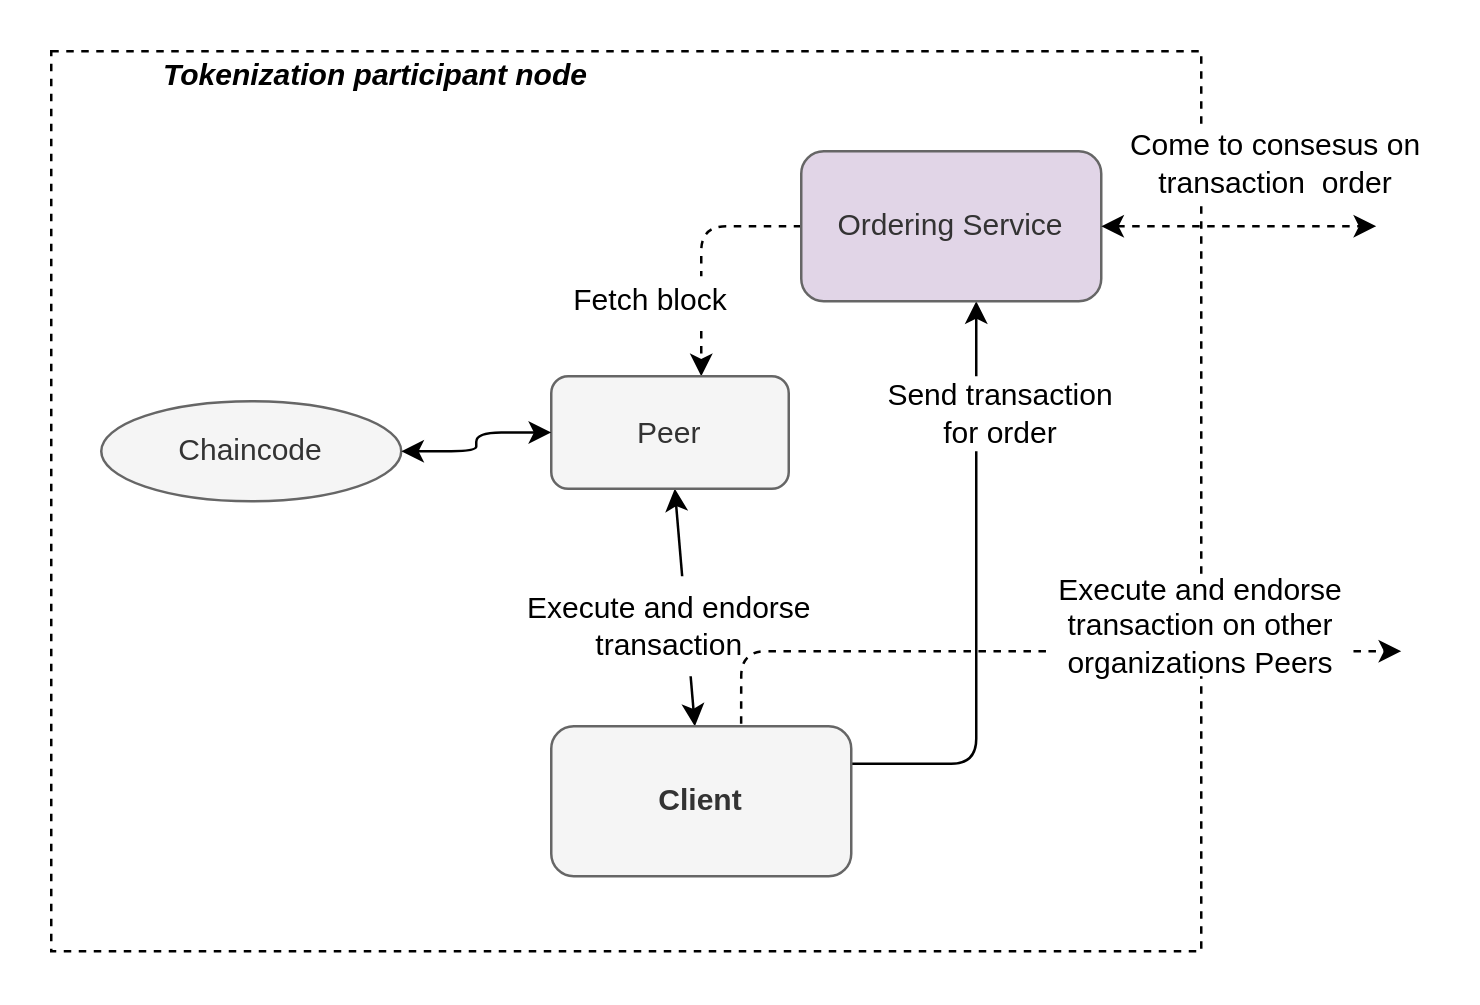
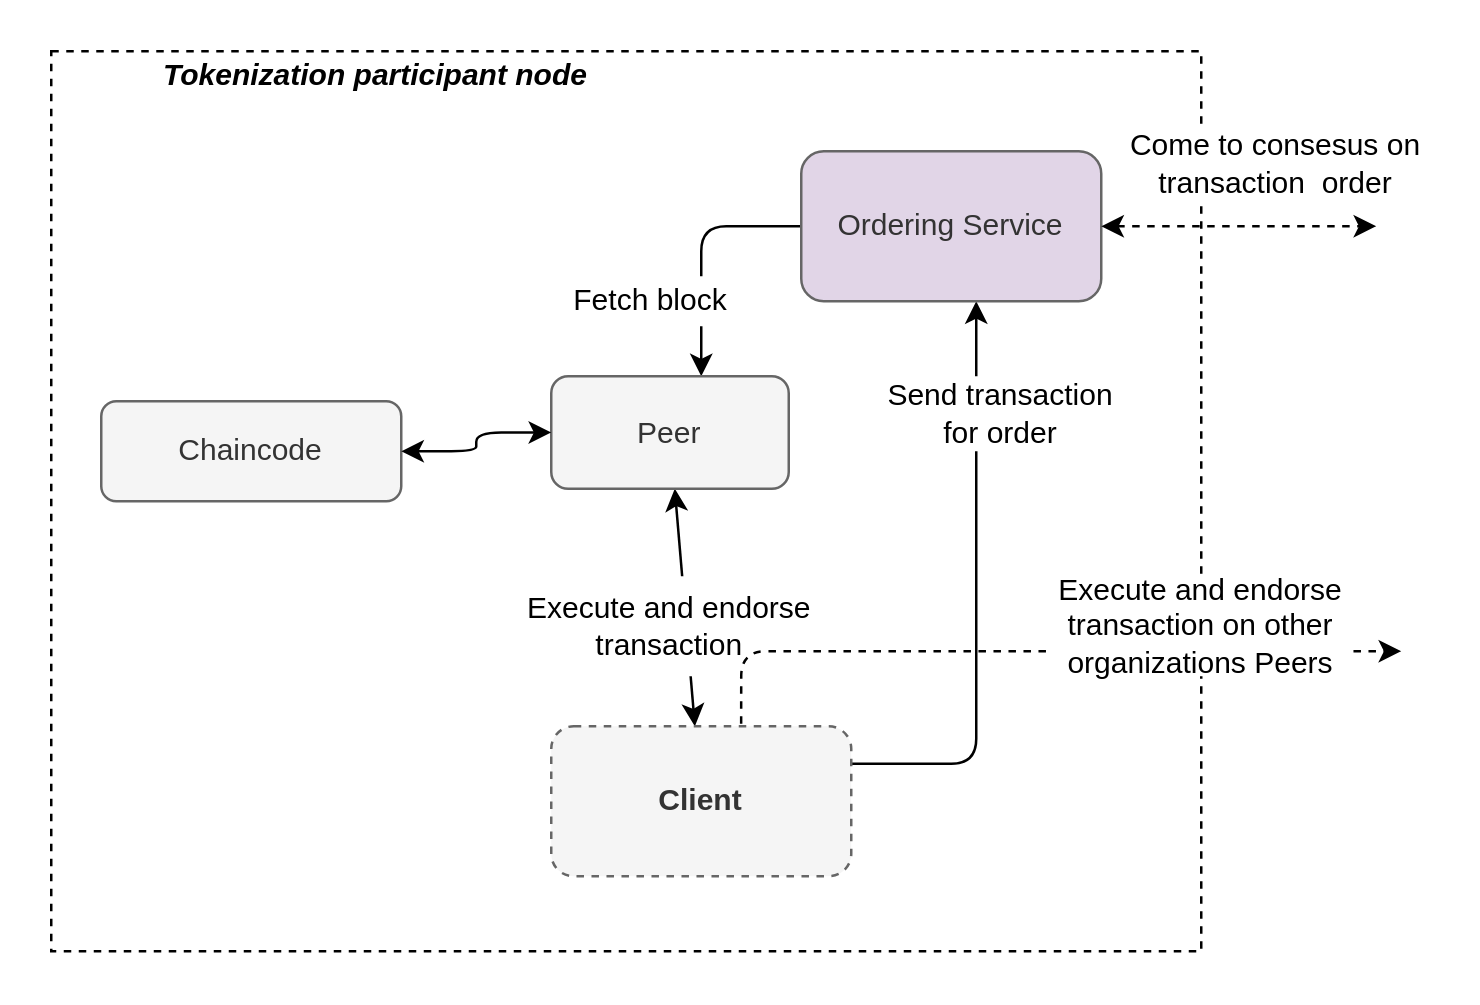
edge "Ordering Service" -> "Peer": style dashed -> solid
node "Chaincode": shape ellipse -> rounded rectangle
node "Client": style solid -> dashed
